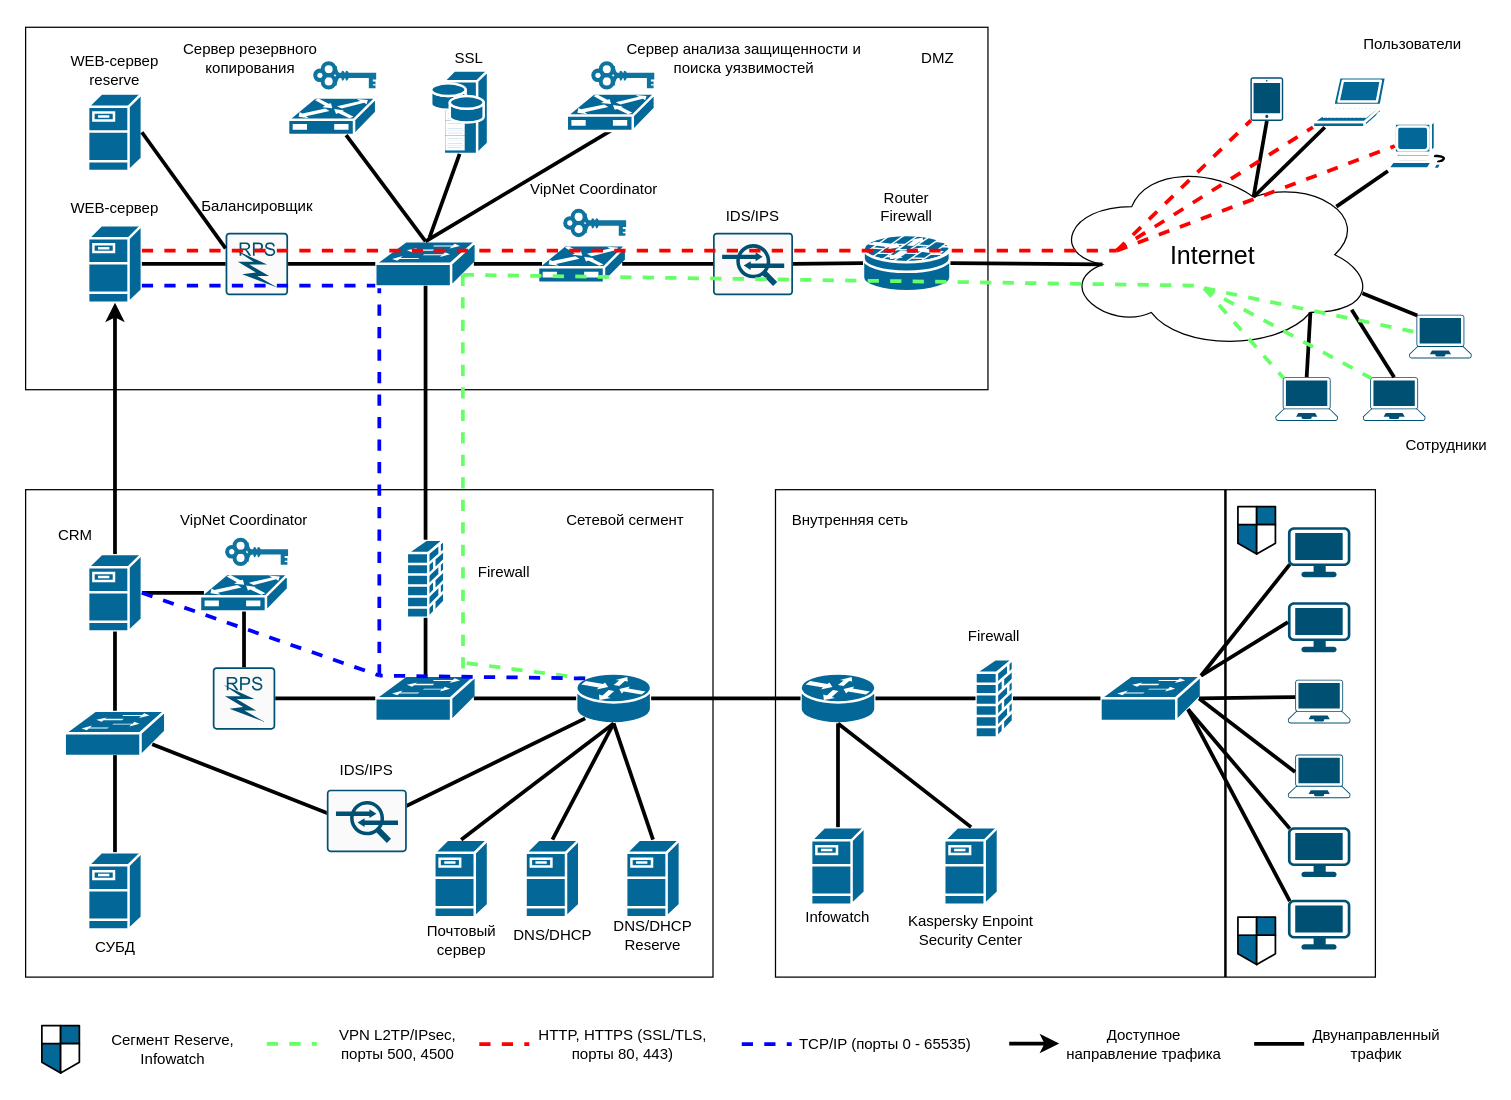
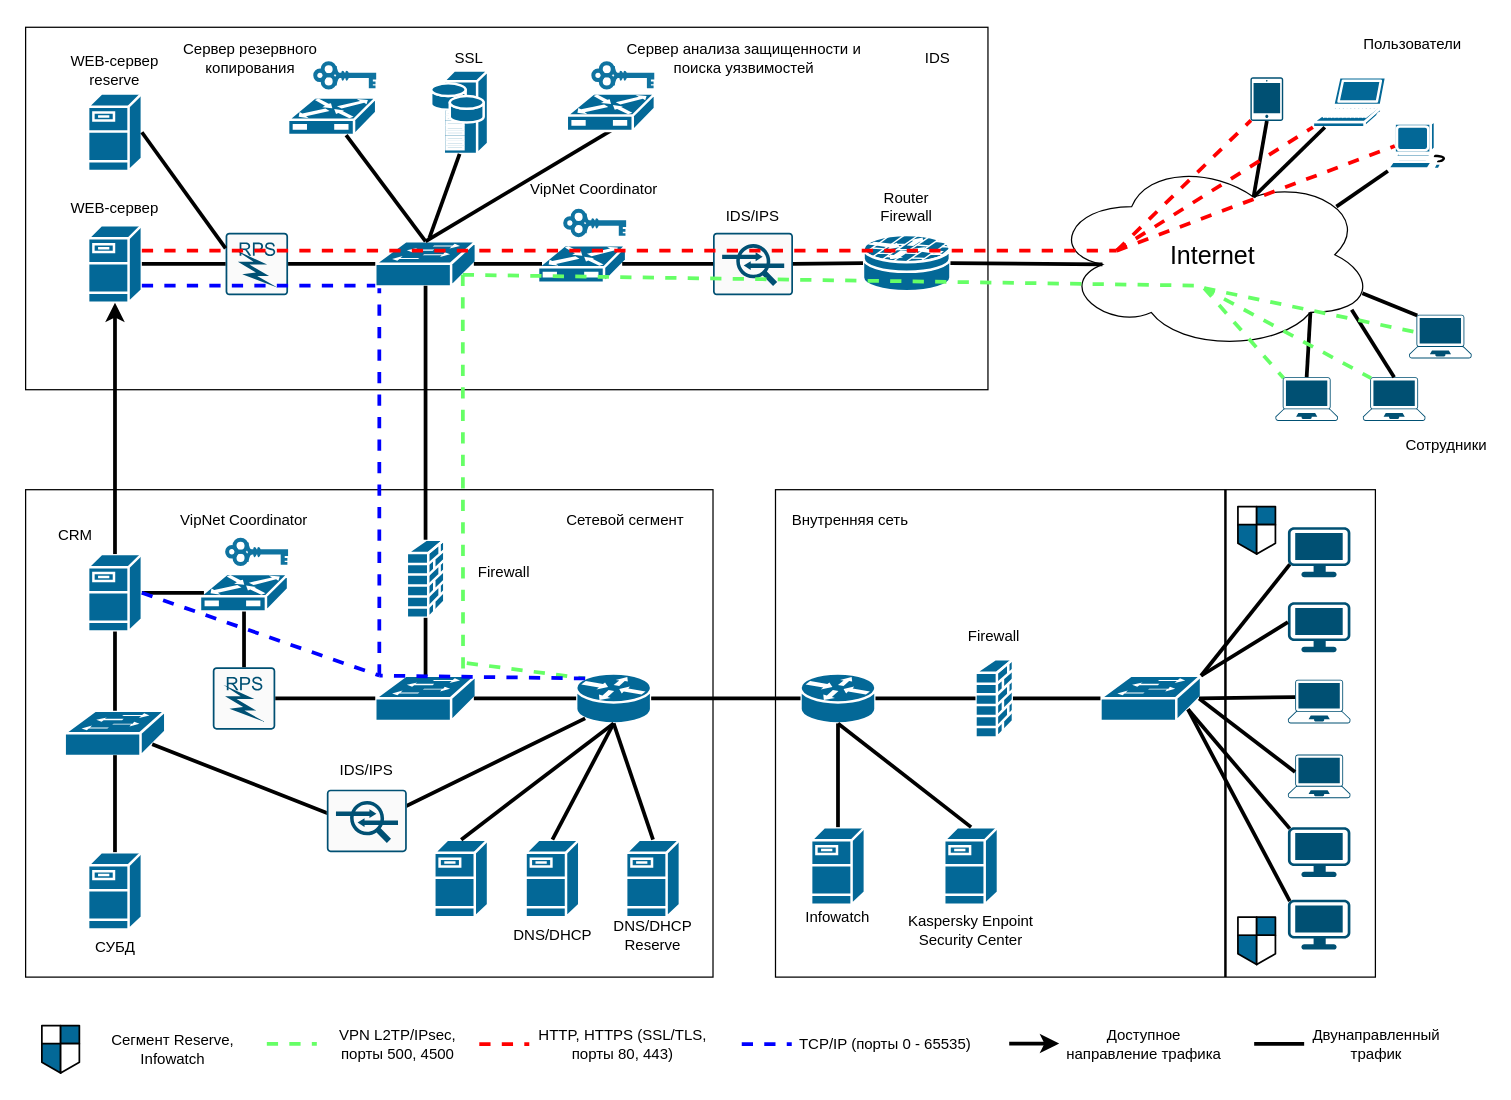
node "DMZ": label "DMZ" -> "IDS"
node "Балансировщик": removed
node "Почтовый сервер": removed
